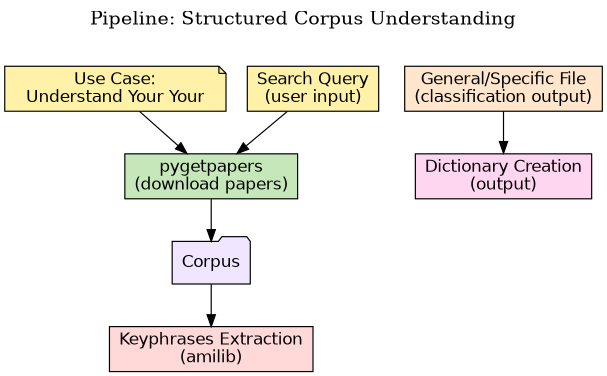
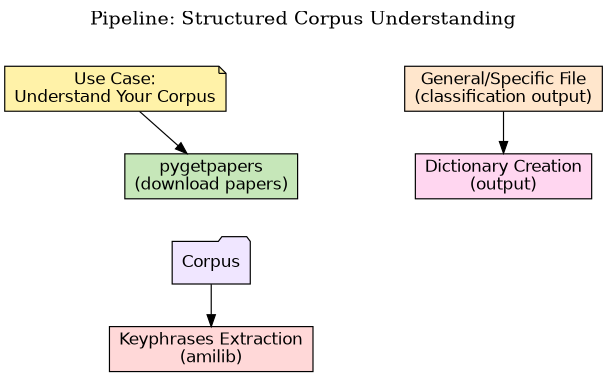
node "Use Case: Understand Your Your": label "Use Case: Understand Your Your" -> "Use Case: Understand Your Corpus"
node "Search Query (user input)": removed
edge "pygetpapers (download papers)" -> "Corpus": removed
